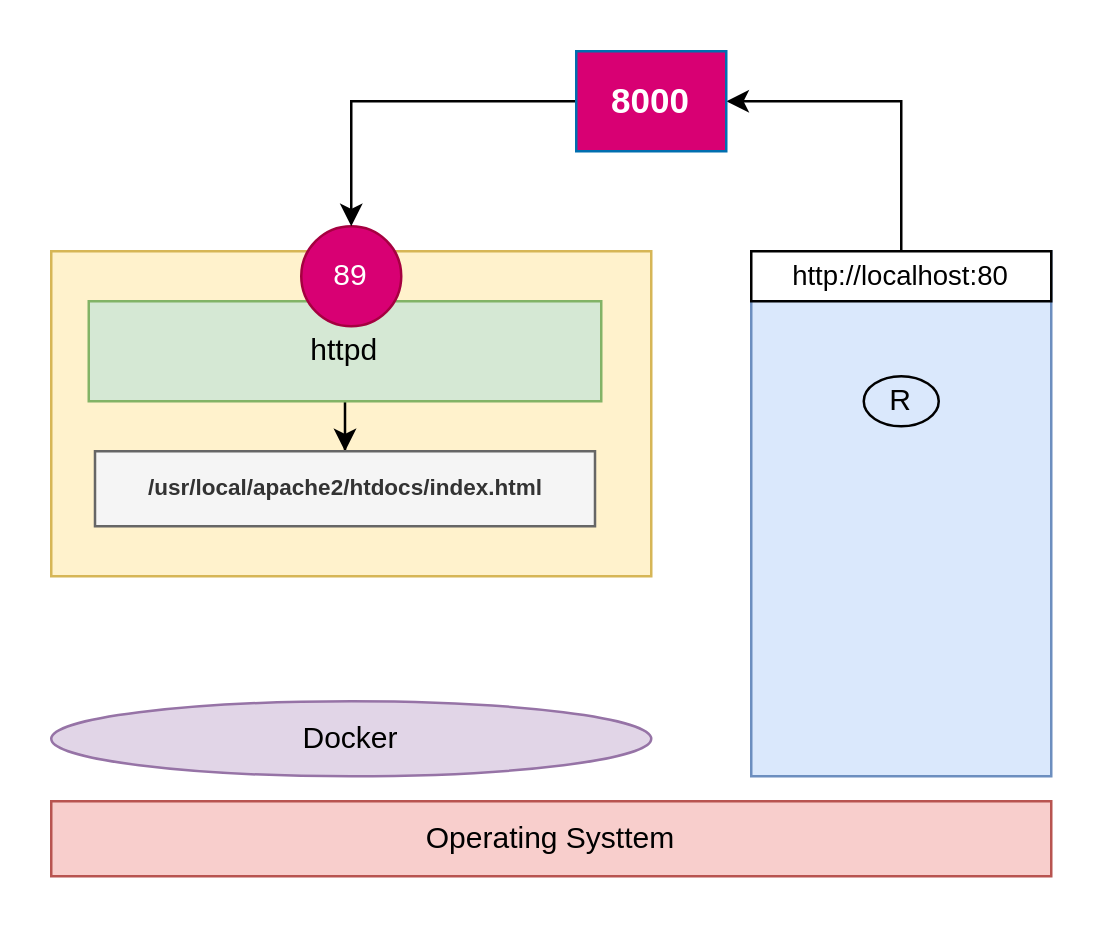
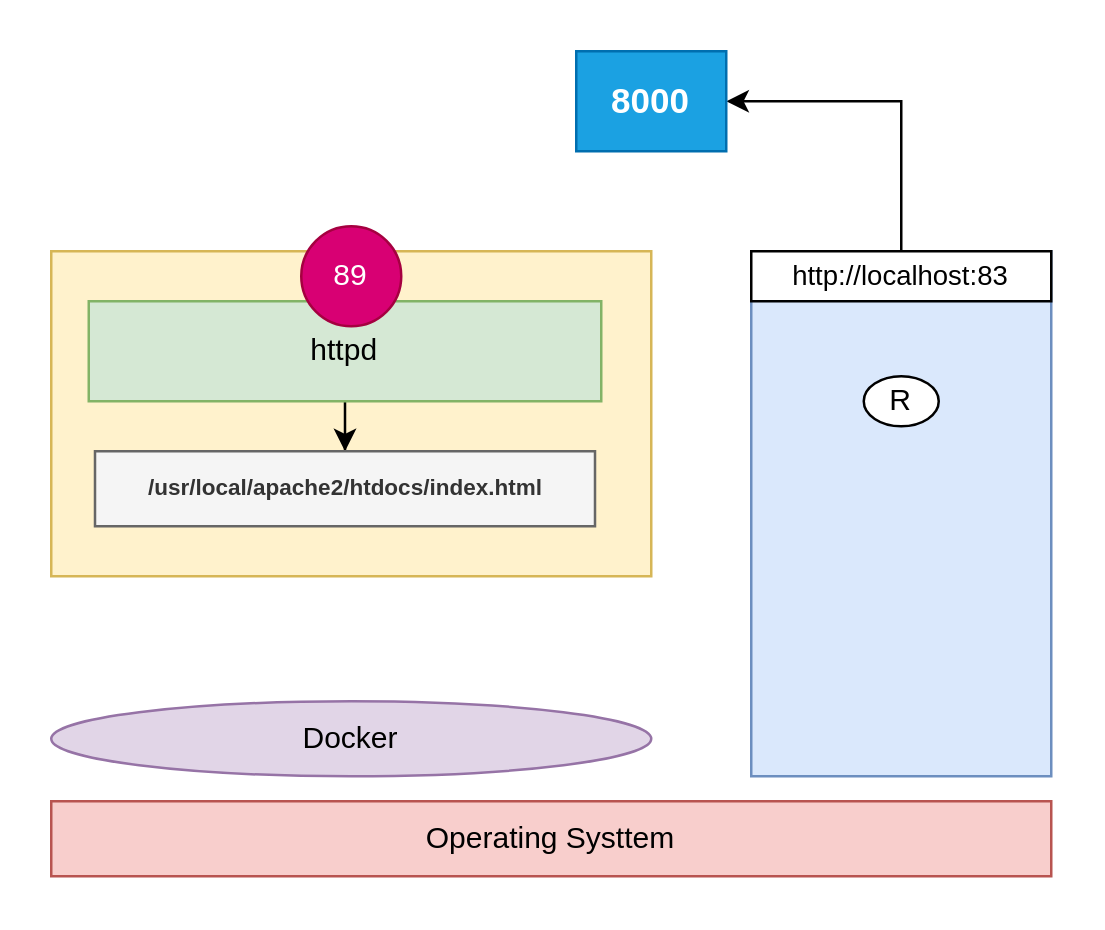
edge "8000" -> "89": removed
node "8000": fillcolor #d80073 -> #1ba1e2
node "http://localhost:80": label "http://localhost:80" -> "http://localhost:83"
node "R": fillcolor #dae8fc -> #ffffff
